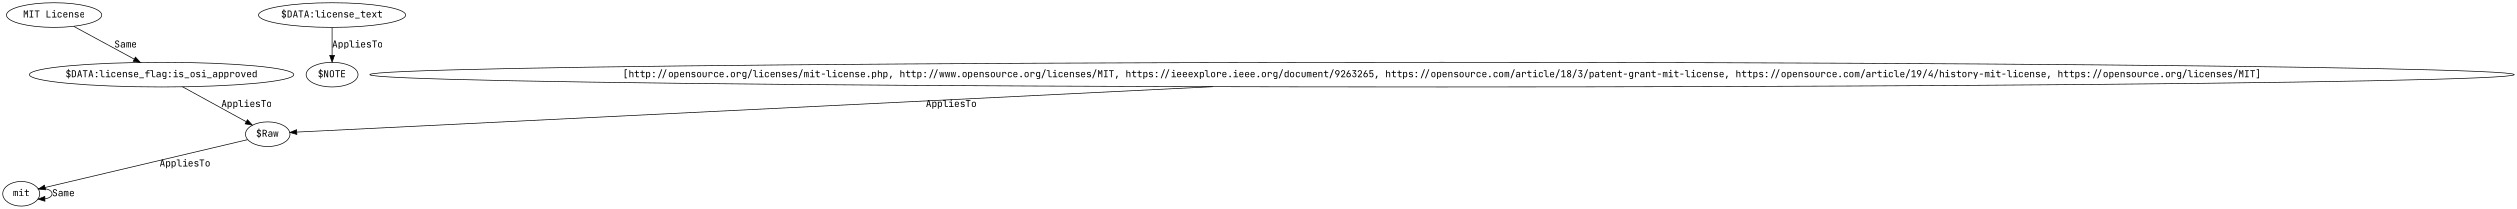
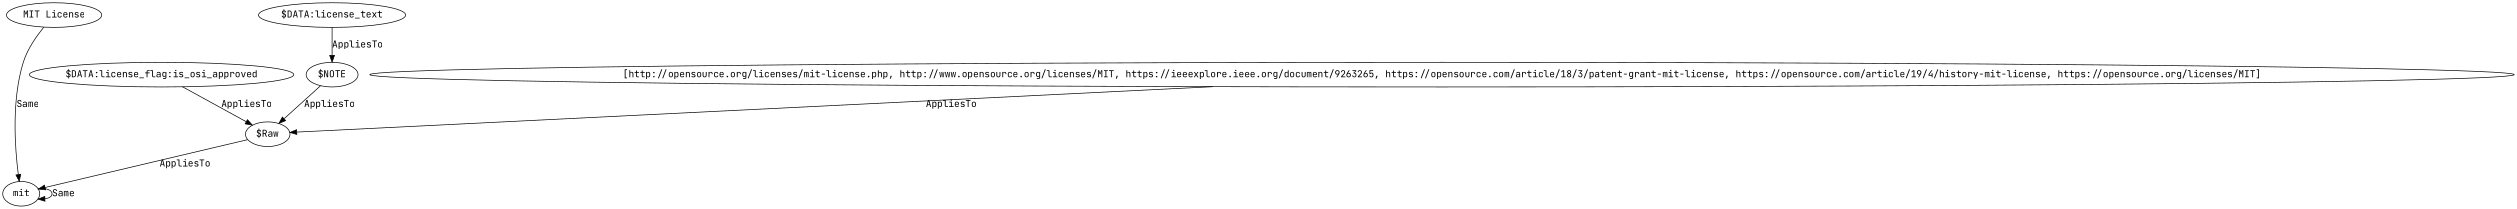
edge "MIT License" -> "$DATA:license_flag:is_osi_approved": now "MIT License" -> "mit"
edge "$NOTE" -> "$Raw": added, label "AppliesTo"
